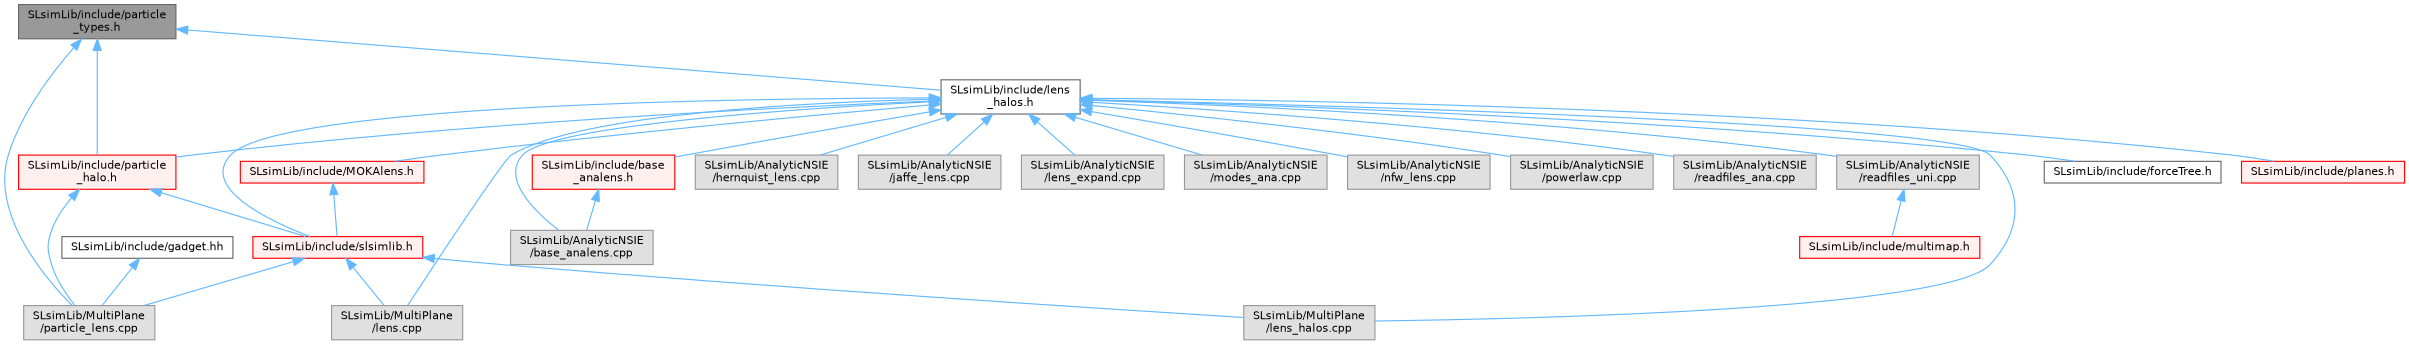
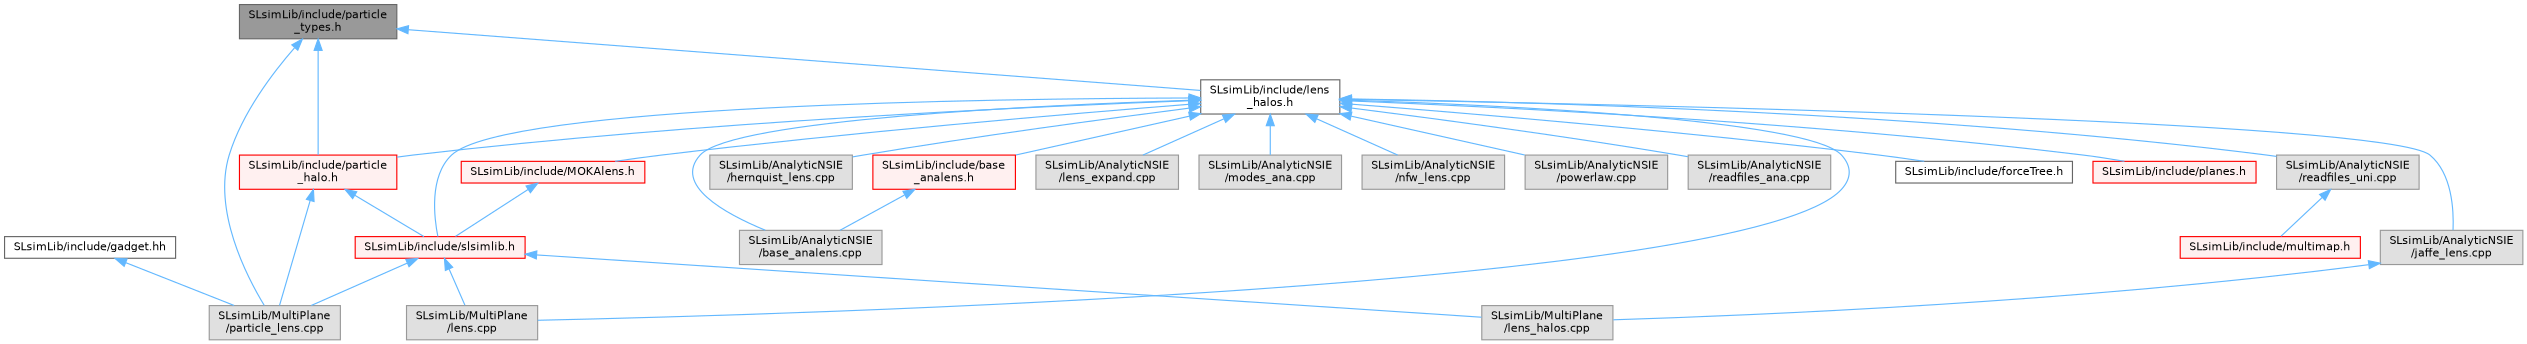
edge "SLsimLib/MultiPlane /lens_halos.cpp" -> "SLsimLib/include/lens _halos.h": now "SLsimLib/MultiPlane /lens_halos.cpp" -> "SLsimLib/AnalyticNSIE /jaffe_lens.cpp"
